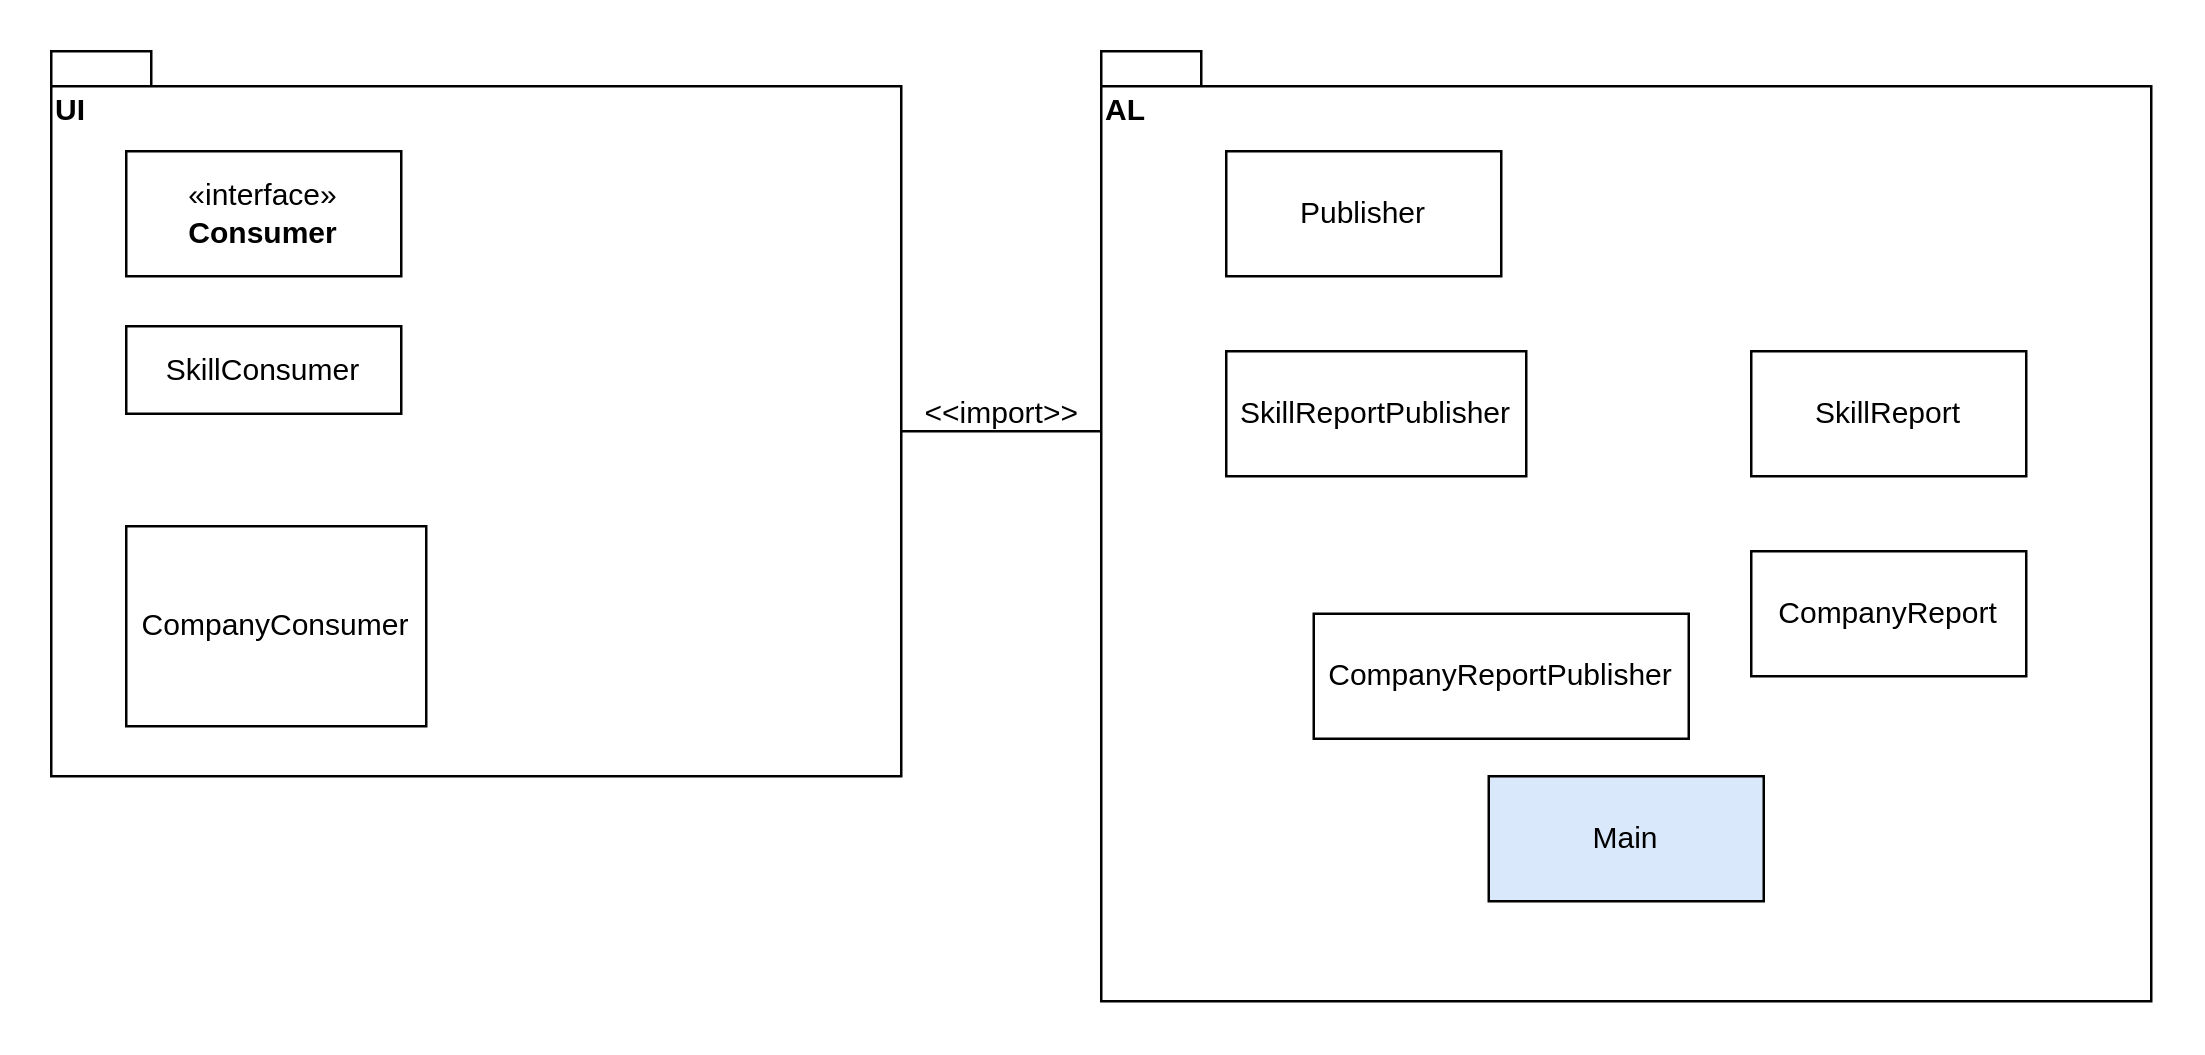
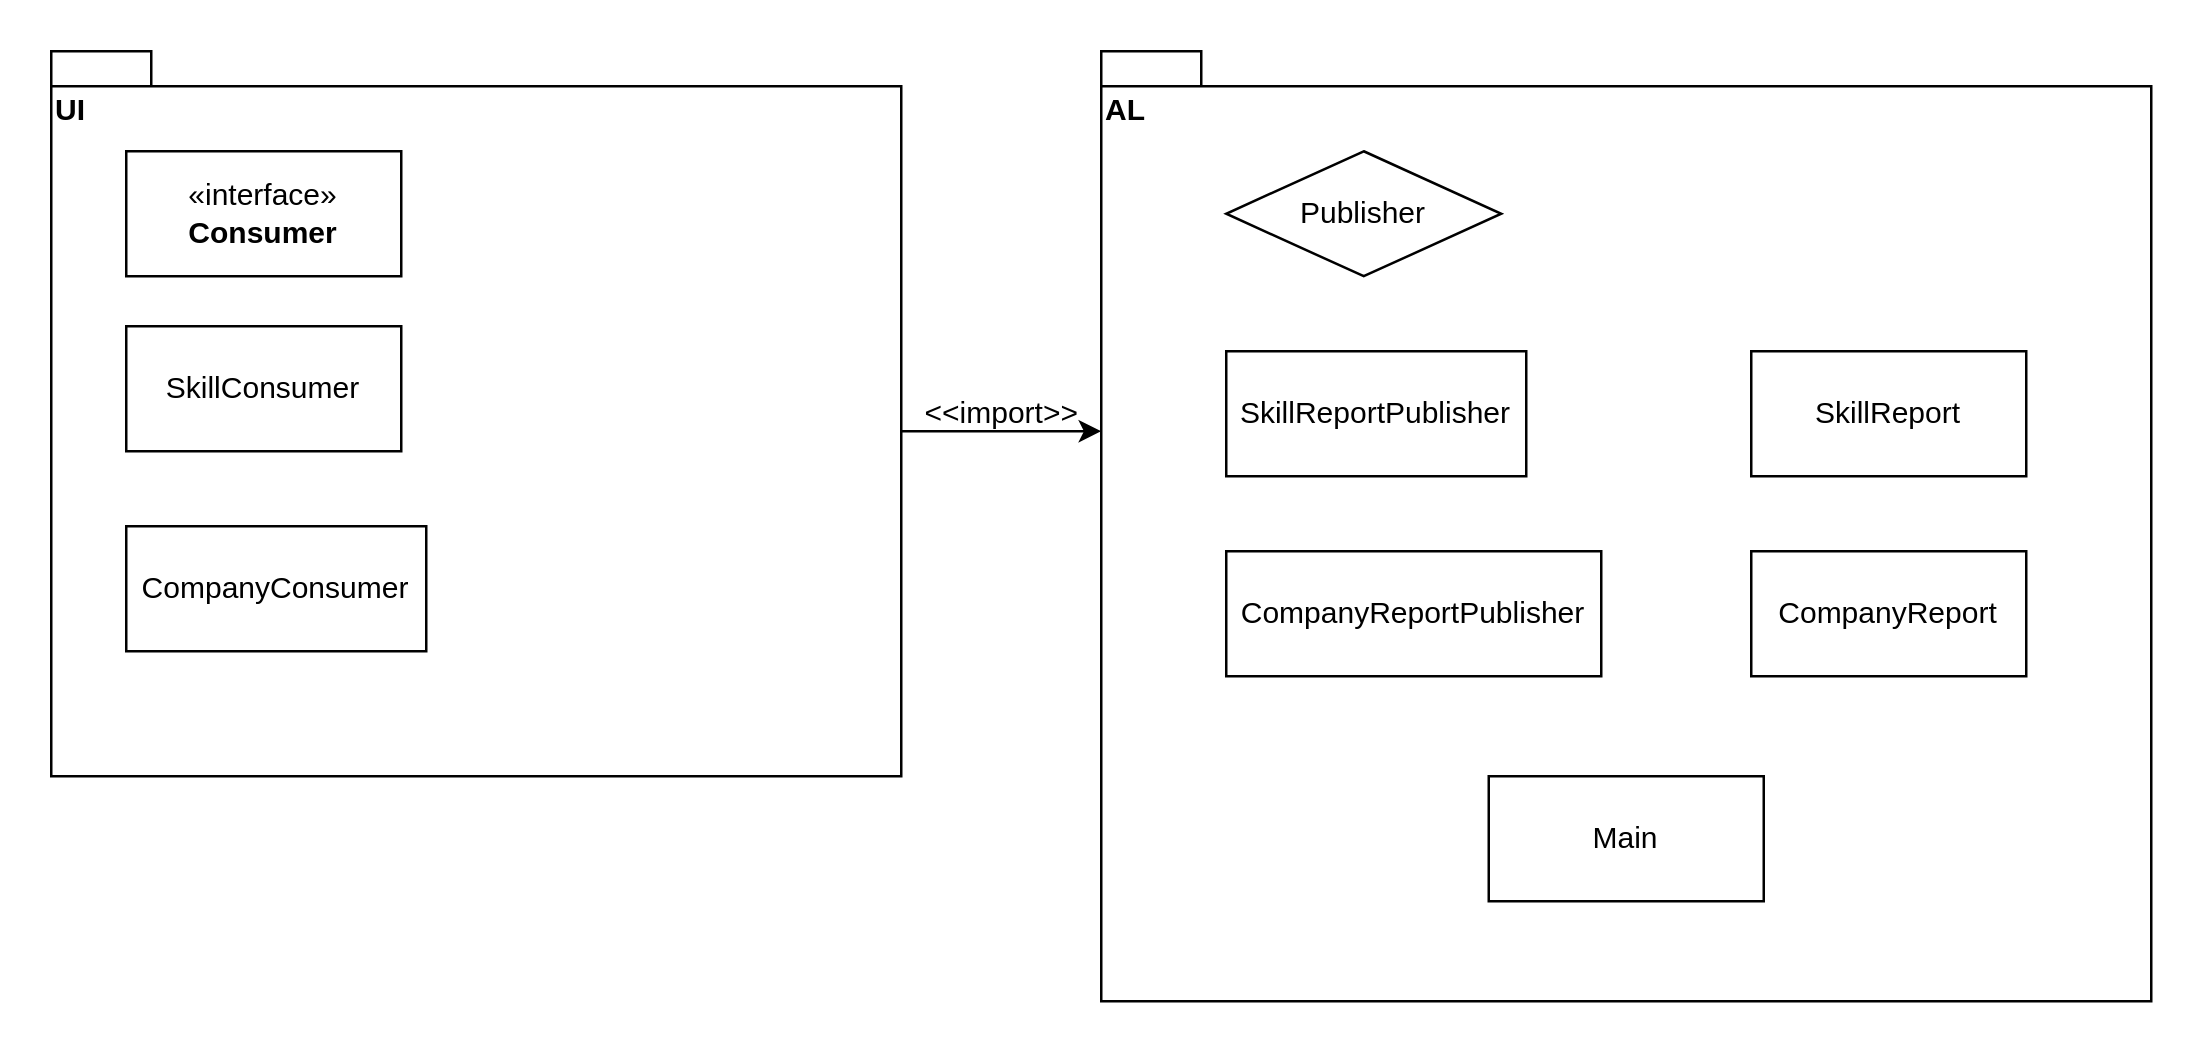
node "Publisher": shape rectangle -> diamond
node "SkillConsumer": size 275x88 -> 275x125
edge "UI" -- "AL": arrowhead none -> classic
node "CompanyConsumer": size 300x200 -> 300x125
node "CompanyReportPublisher": moved (1501, 676) -> (1414, 614)
node "Main": fillcolor #dae8fc -> #ffffff
